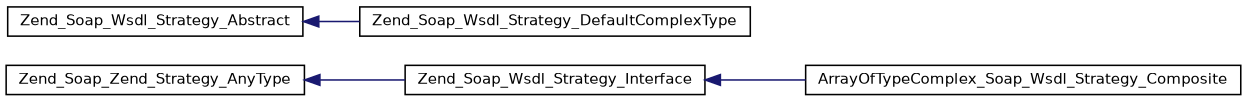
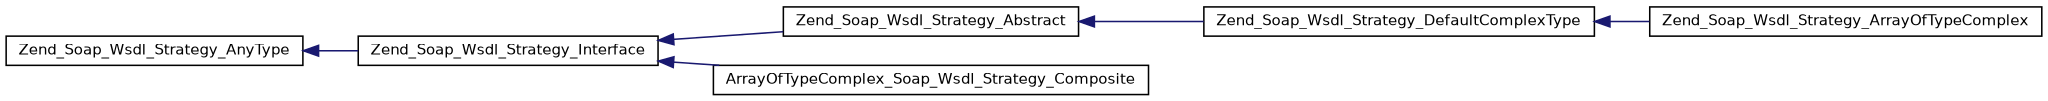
node "Zend_Soap_Wsdl_Strategy_ArrayOfTypeComplex": added
edge "Zend_Soap_Wsdl_Strategy_Abstract" -> "Zend_Soap_Wsdl_Strategy_Interface": added
node "Zend_Soap_Zend_Strategy_AnyType": label "Zend_Soap_Zend_Strategy_AnyType" -> "Zend_Soap_Wsdl_Strategy_AnyType"
